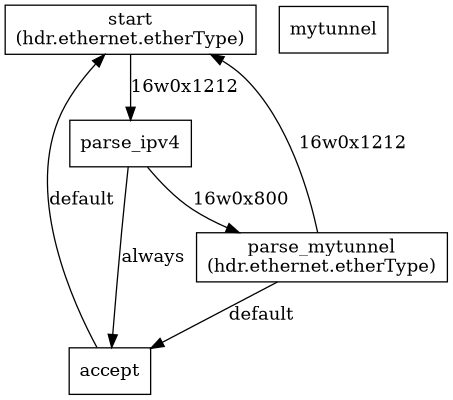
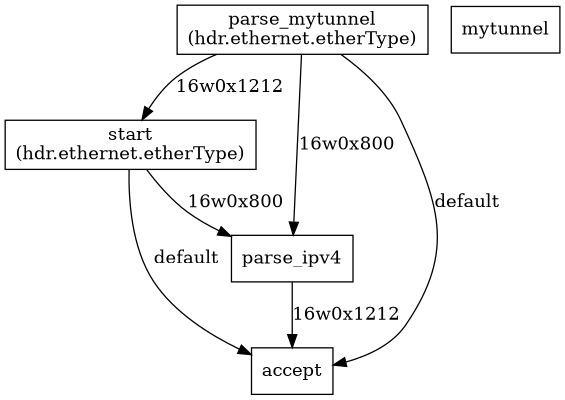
edge "start (hdr.ethernet.etherType)" -> "parse_ipv4": label "16w0x1212" -> "16w0x800"
edge "parse_ipv4" -> "parse_mytunnel (hdr.ethernet.etherType)": reversed
edge "accept" -> "start (hdr.ethernet.etherType)": reversed
edge "parse_ipv4" -> "accept": label "always" -> "16w0x1212"
